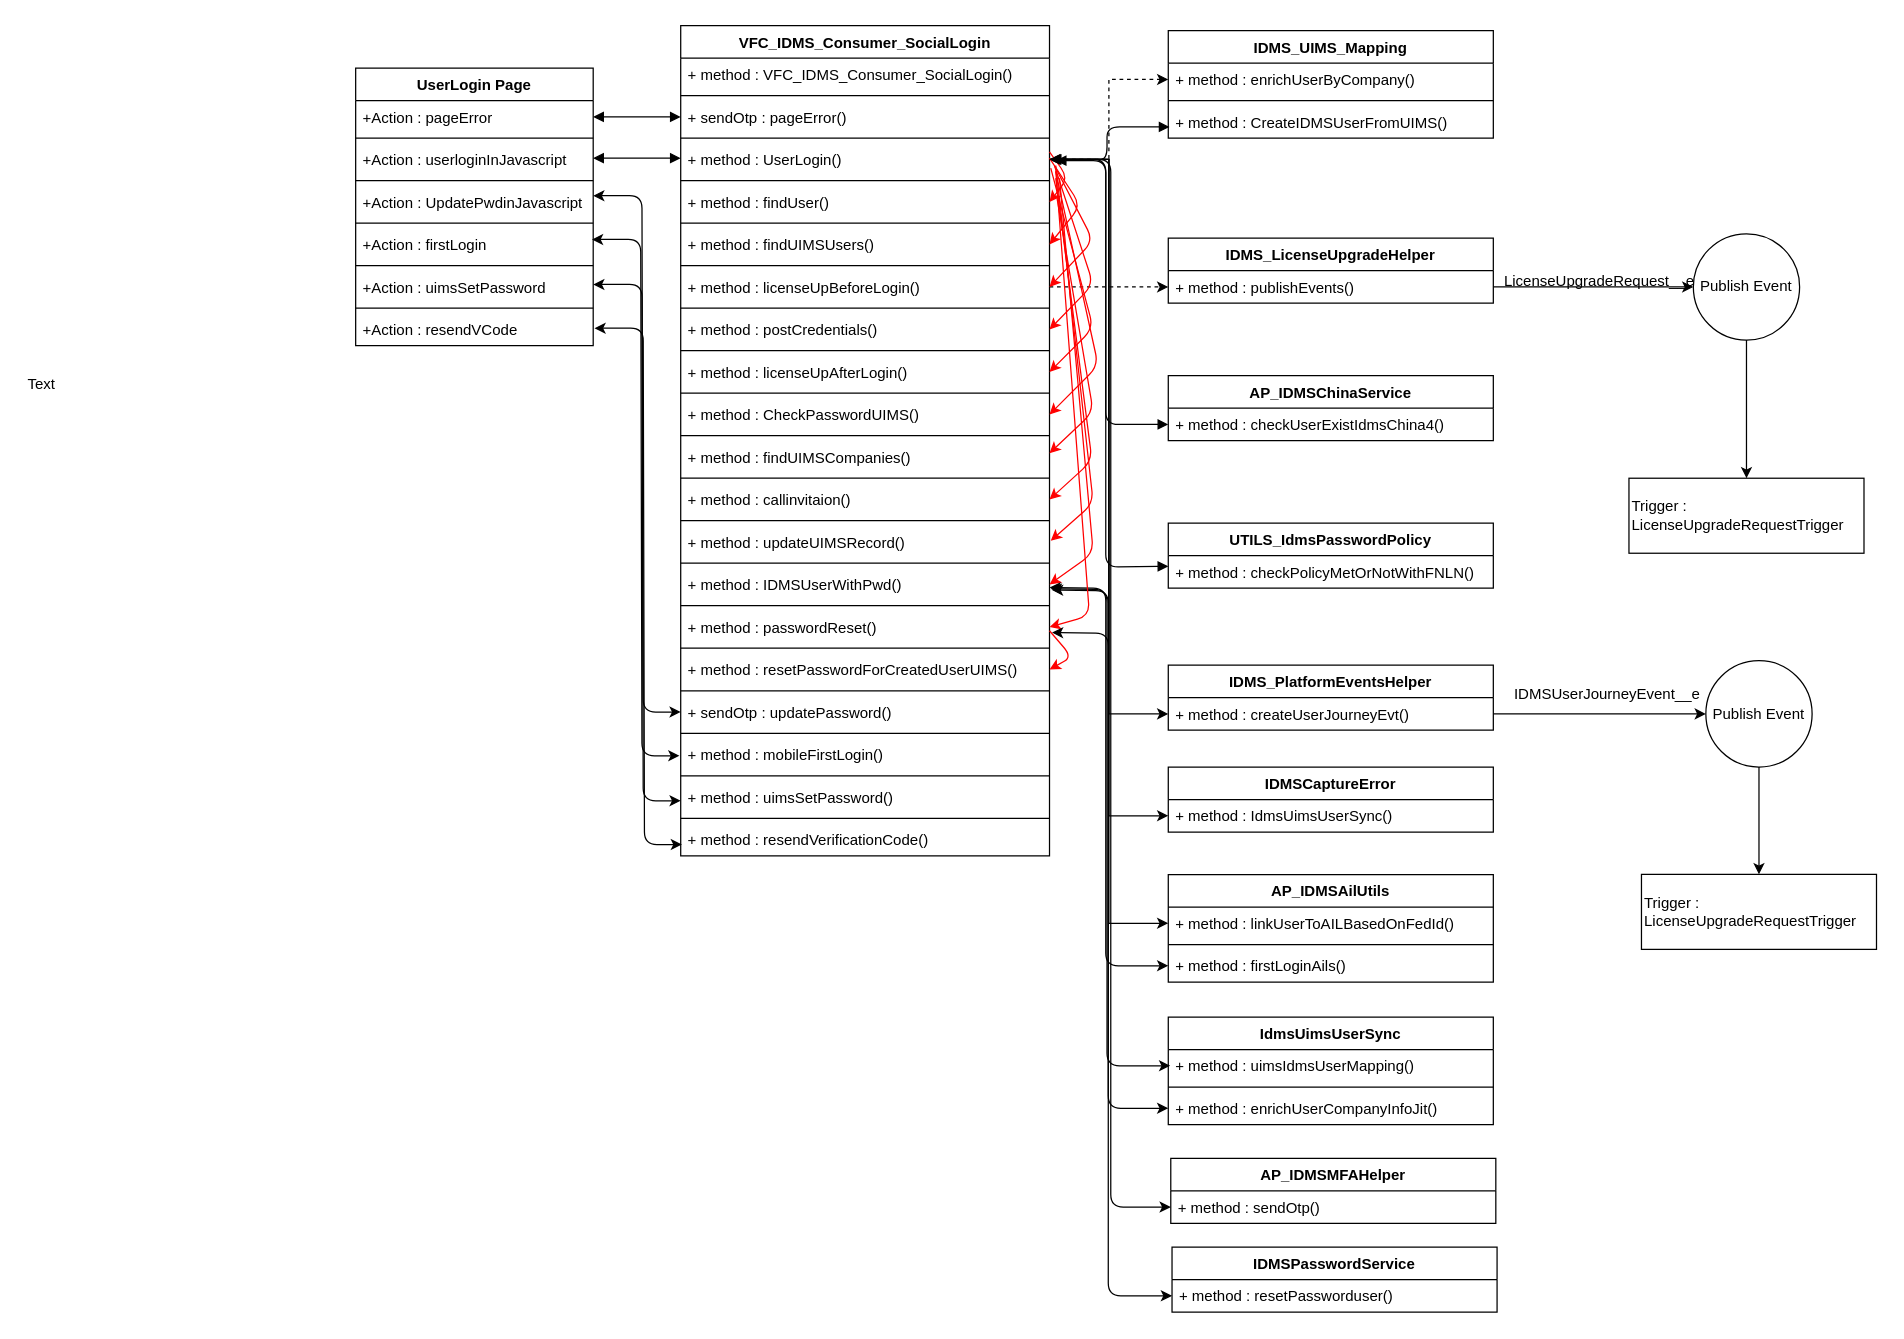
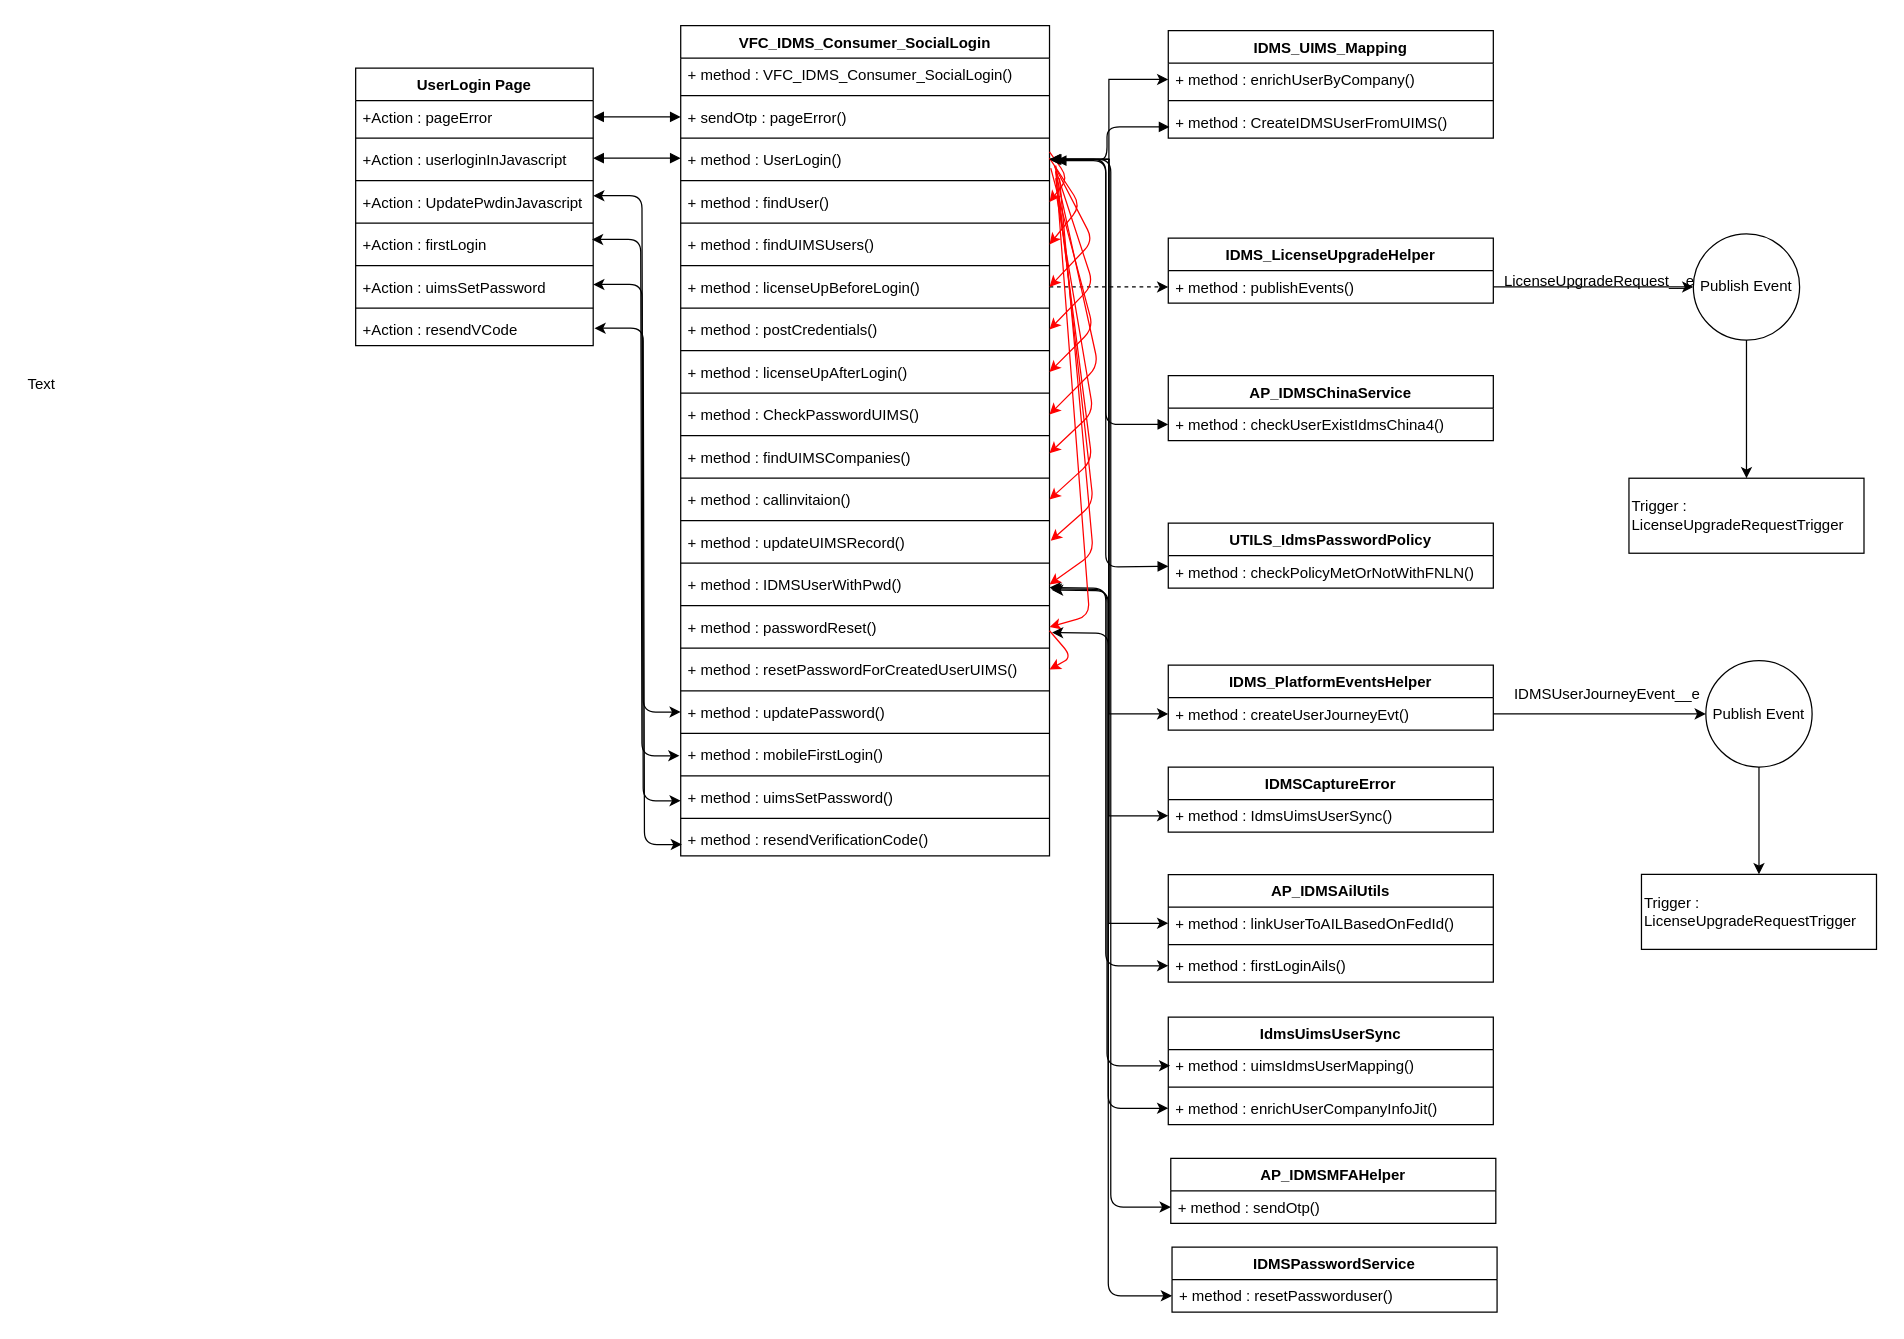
edge "+ method : UserLogin()" -> "+ method : enrichUserByCompany()": style dashed -> solid
node "+ sendOtp : updatePassword()": label "+ sendOtp : updatePassword()" -> "+ method : updatePassword()"
